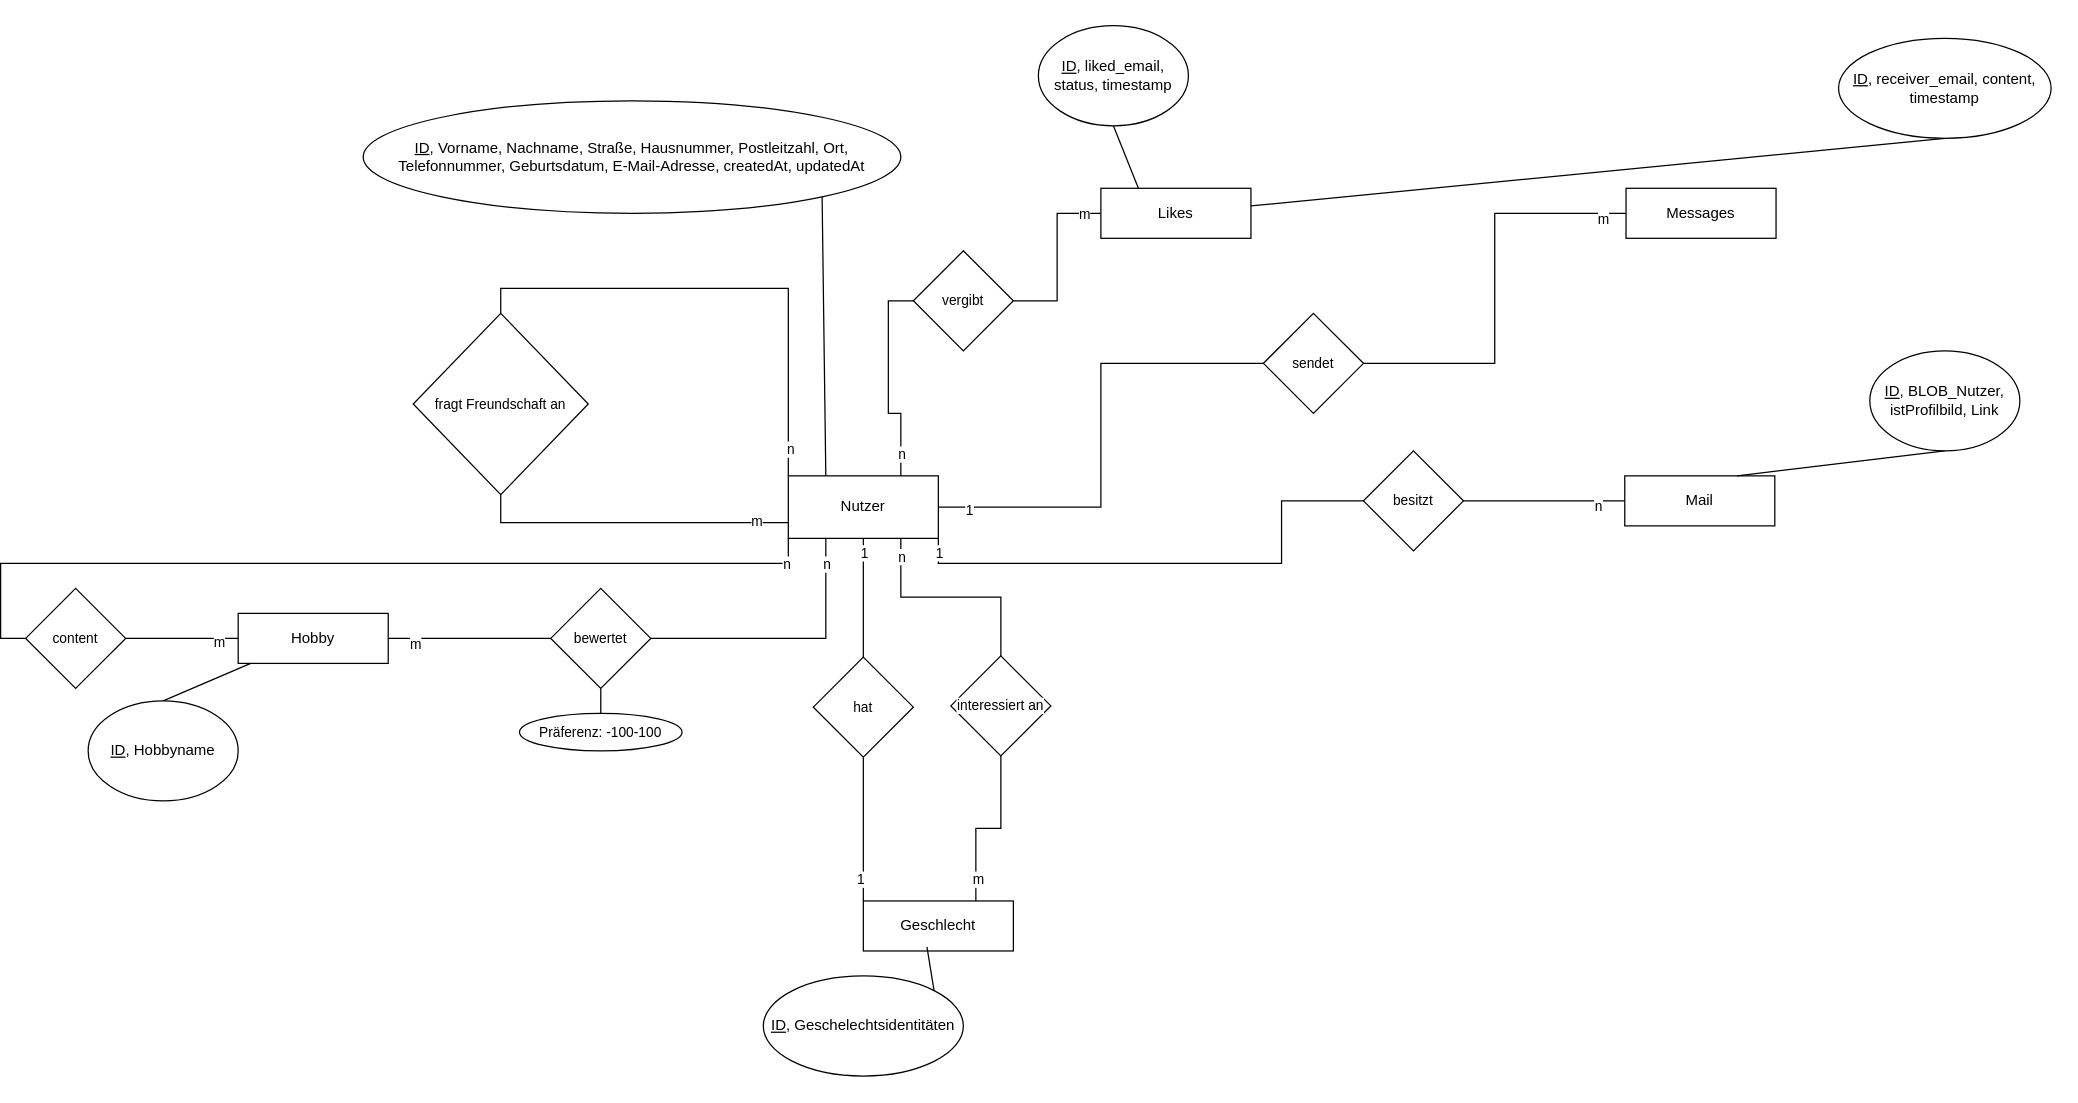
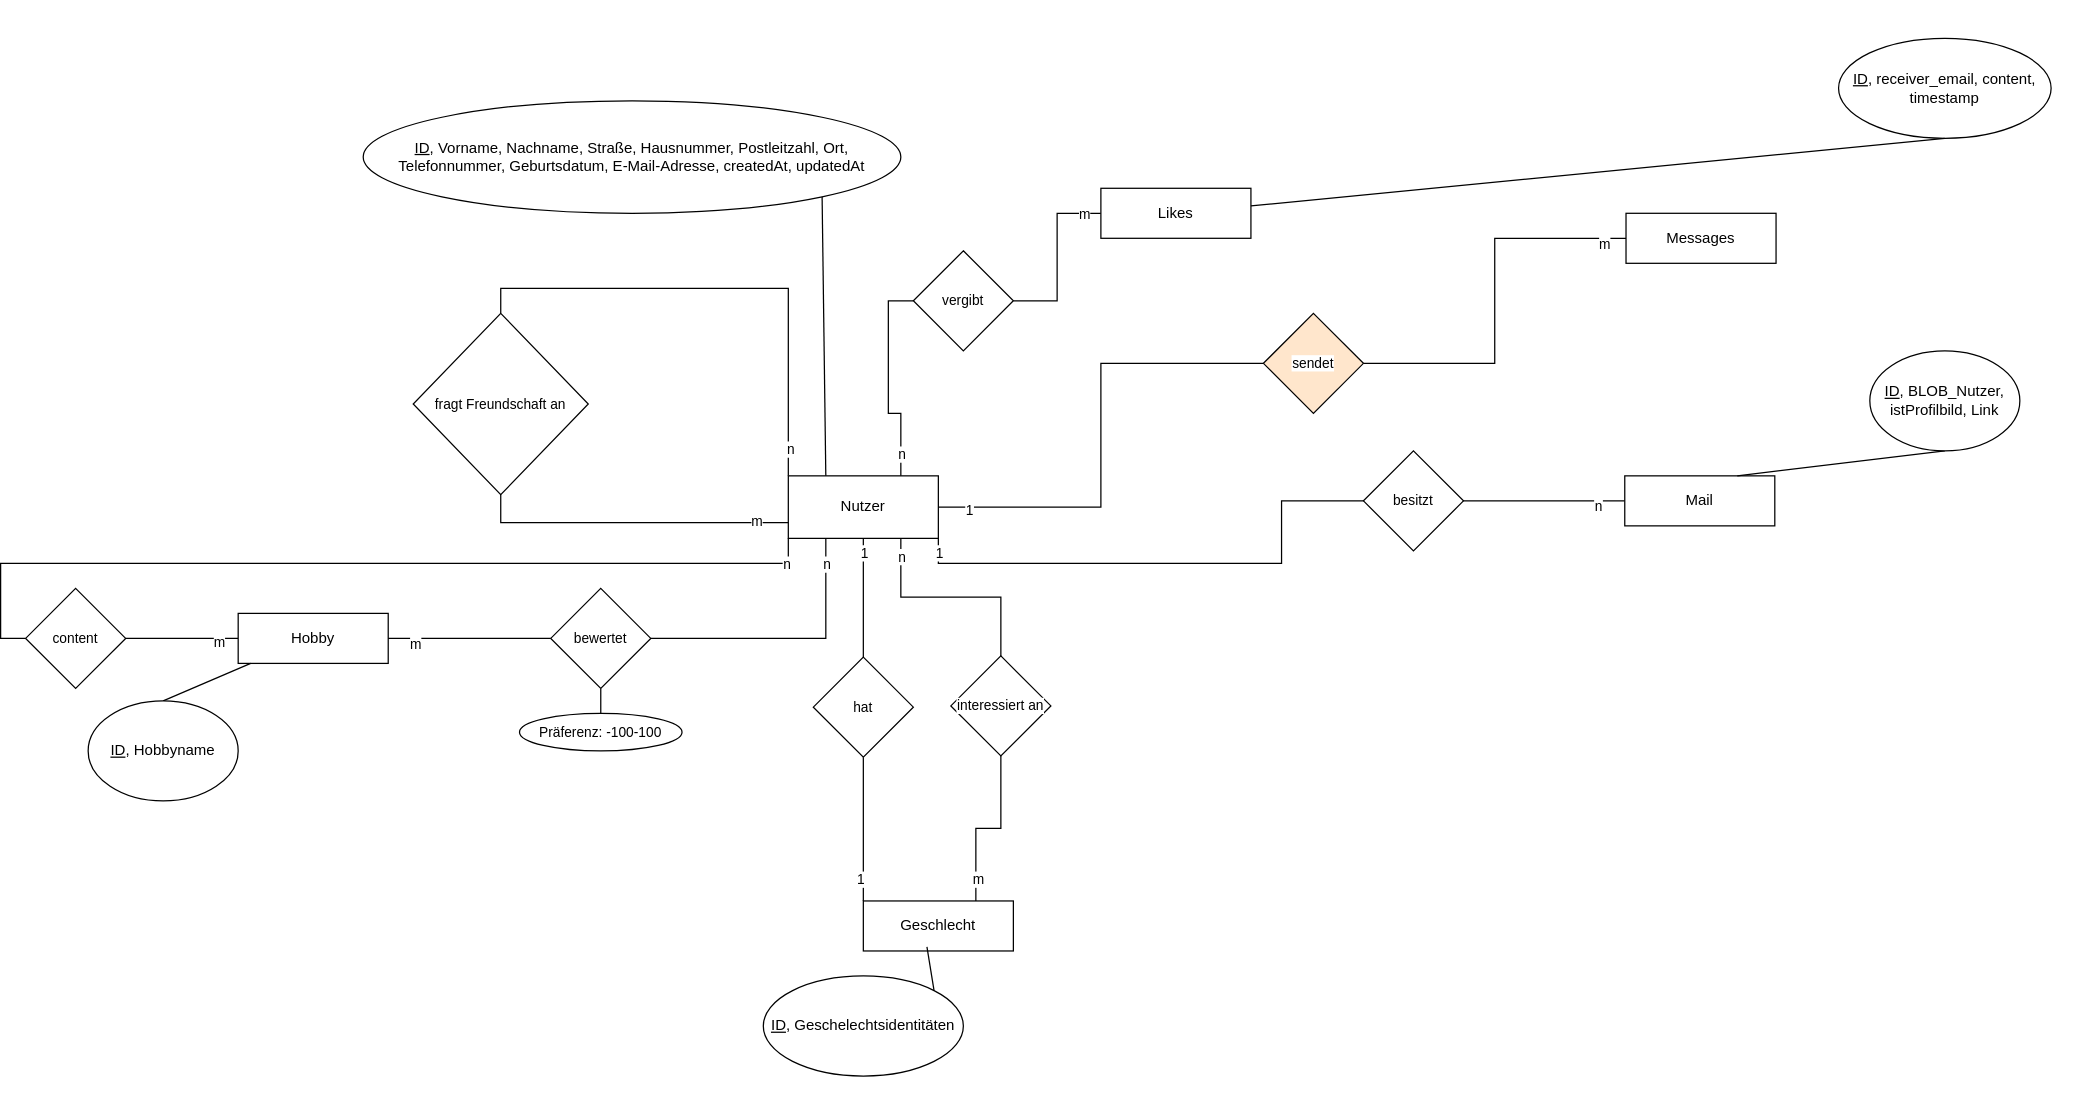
node "ID, liked_email, status, timestamp": removed
edge "ID, liked_email, status, timestamp" -- "Likes": removed
node "Messages": moved (1701, 213) -> (1701, 238)
node "sendet": fillcolor #ffffff -> #ffe6cc
